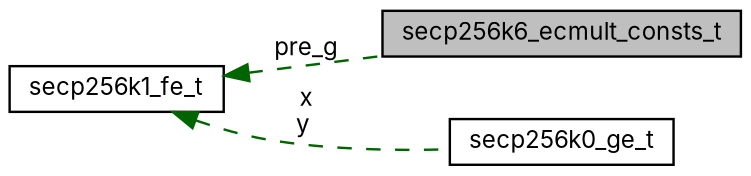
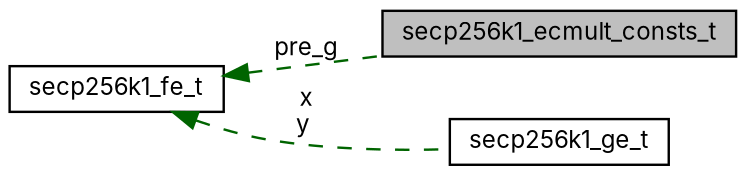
node "secp256k6_ecmult_consts_t": label "secp256k6_ecmult_consts_t" -> "secp256k1_ecmult_consts_t"
node "secp256k0_ge_t": label "secp256k0_ge_t" -> "secp256k1_ge_t"
